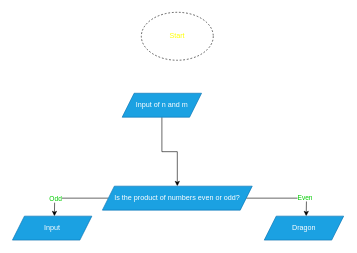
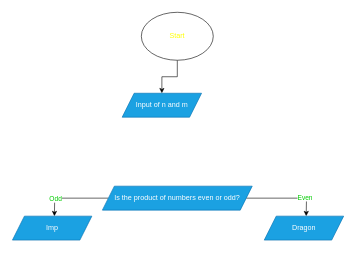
node "Start": style dashed -> solid
edge "Start" -> "Input of n and m": added
edge "Input of n and m" -> "Is the product of numbers even or odd?": removed
node "Input": label "Input" -> "Imp"
